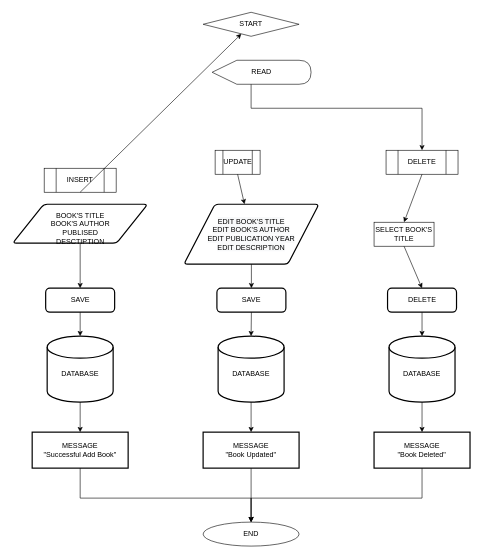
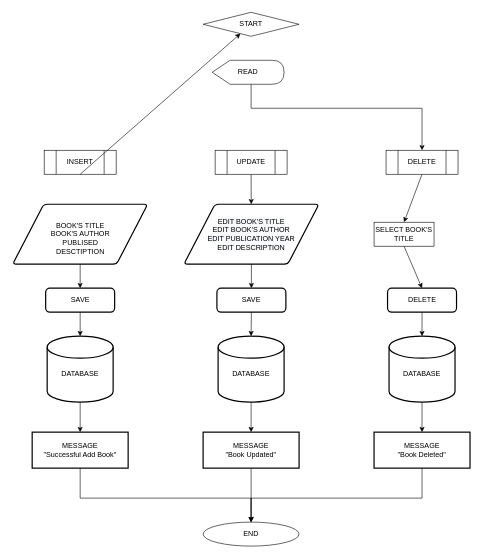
node "READ": size 99x24 -> 72x24
node "UPDATE": size 45x24 -> 72x24
node "INSERT": moved (80, 180) -> (80, 162)
node "BOOK'S TITLEBOOK'S AUTHORPUBLISEDDESCTIPTION": size 135x39 -> 135x60
